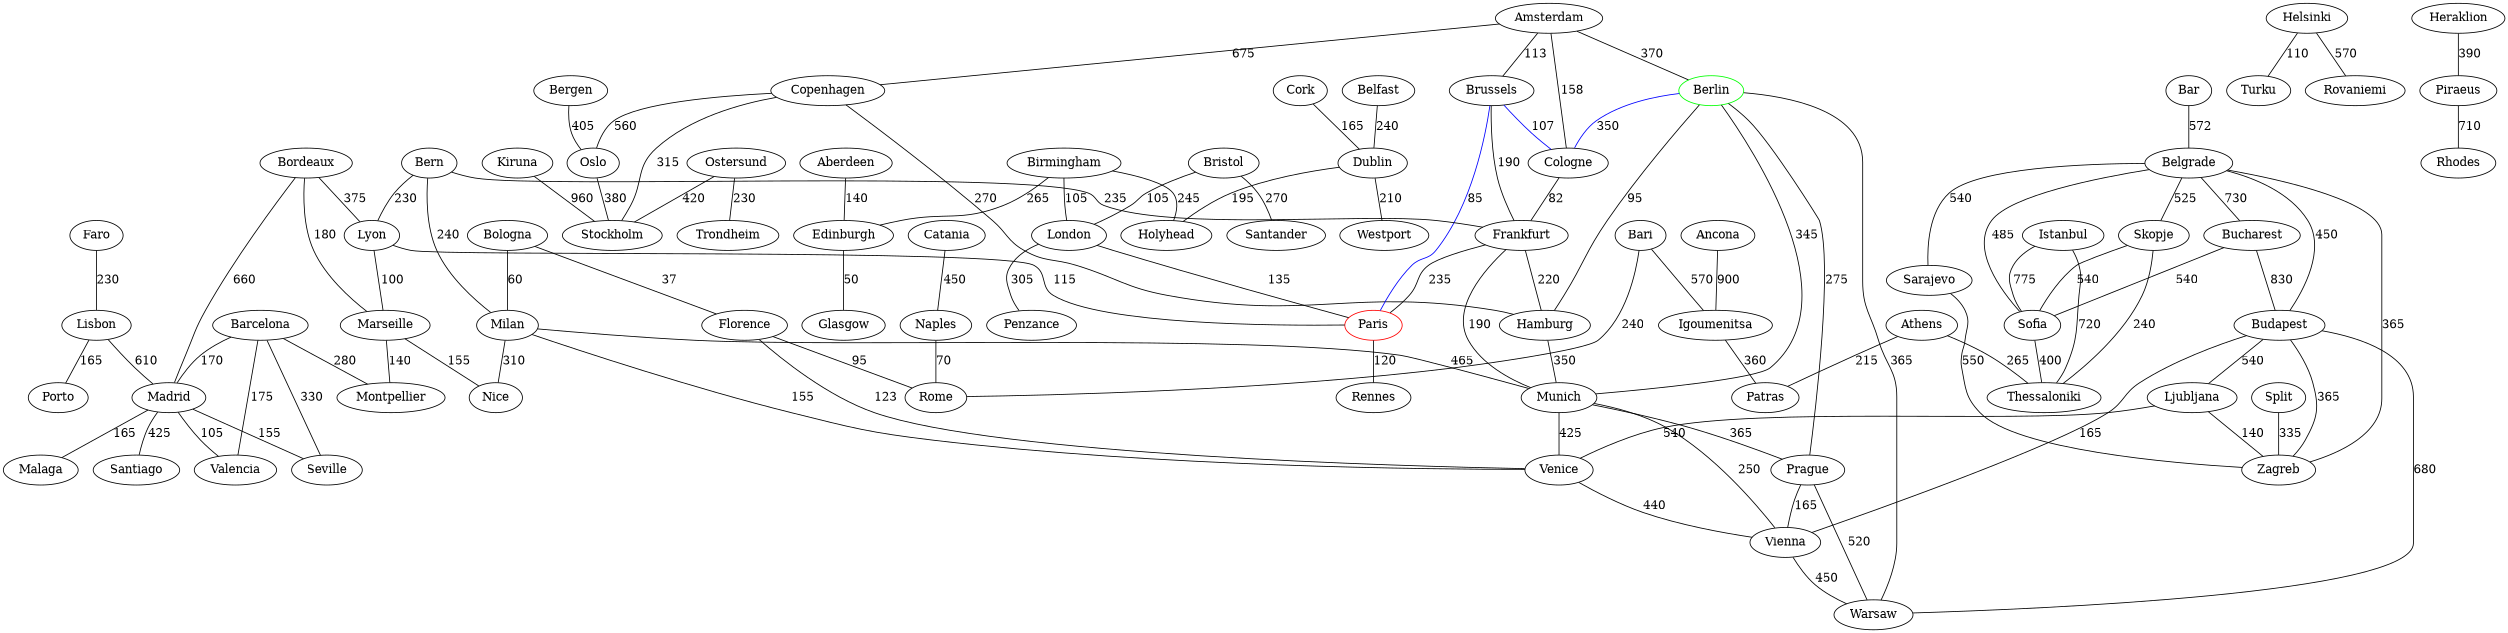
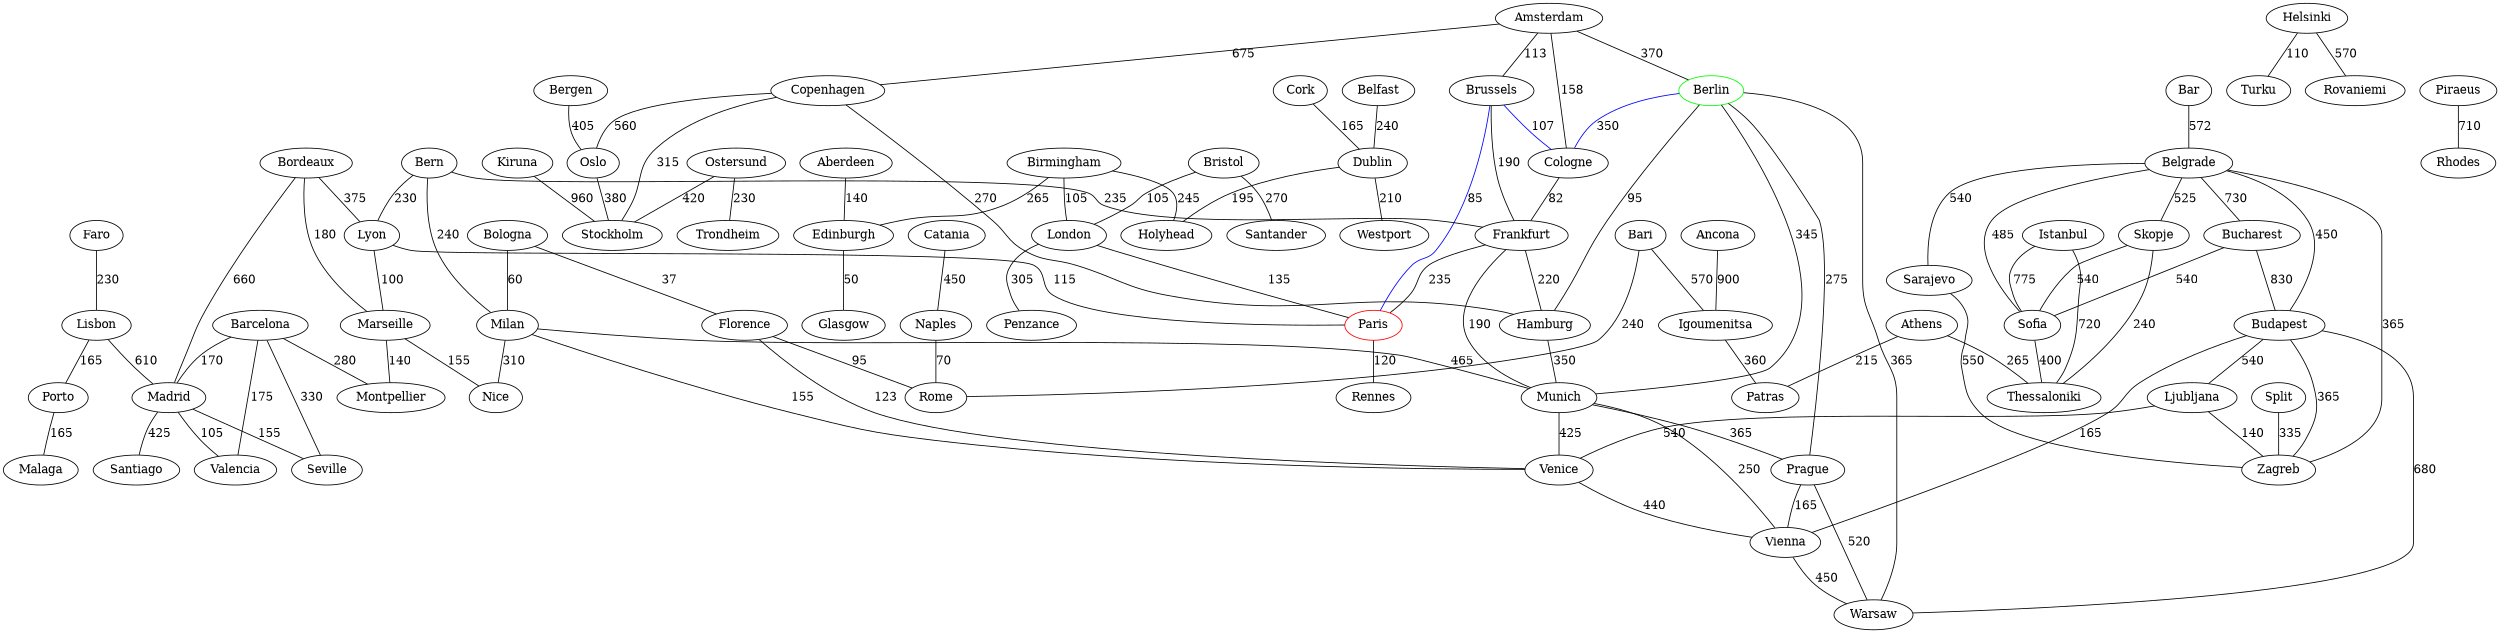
node "Heraklion": removed
edge "Madrid" -- "Malaga": now "Porto" -- "Malaga"
